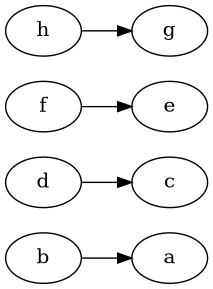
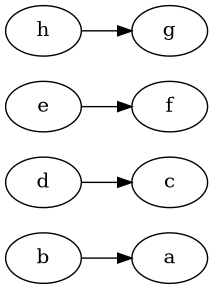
edge "f" -> "e": reversed
